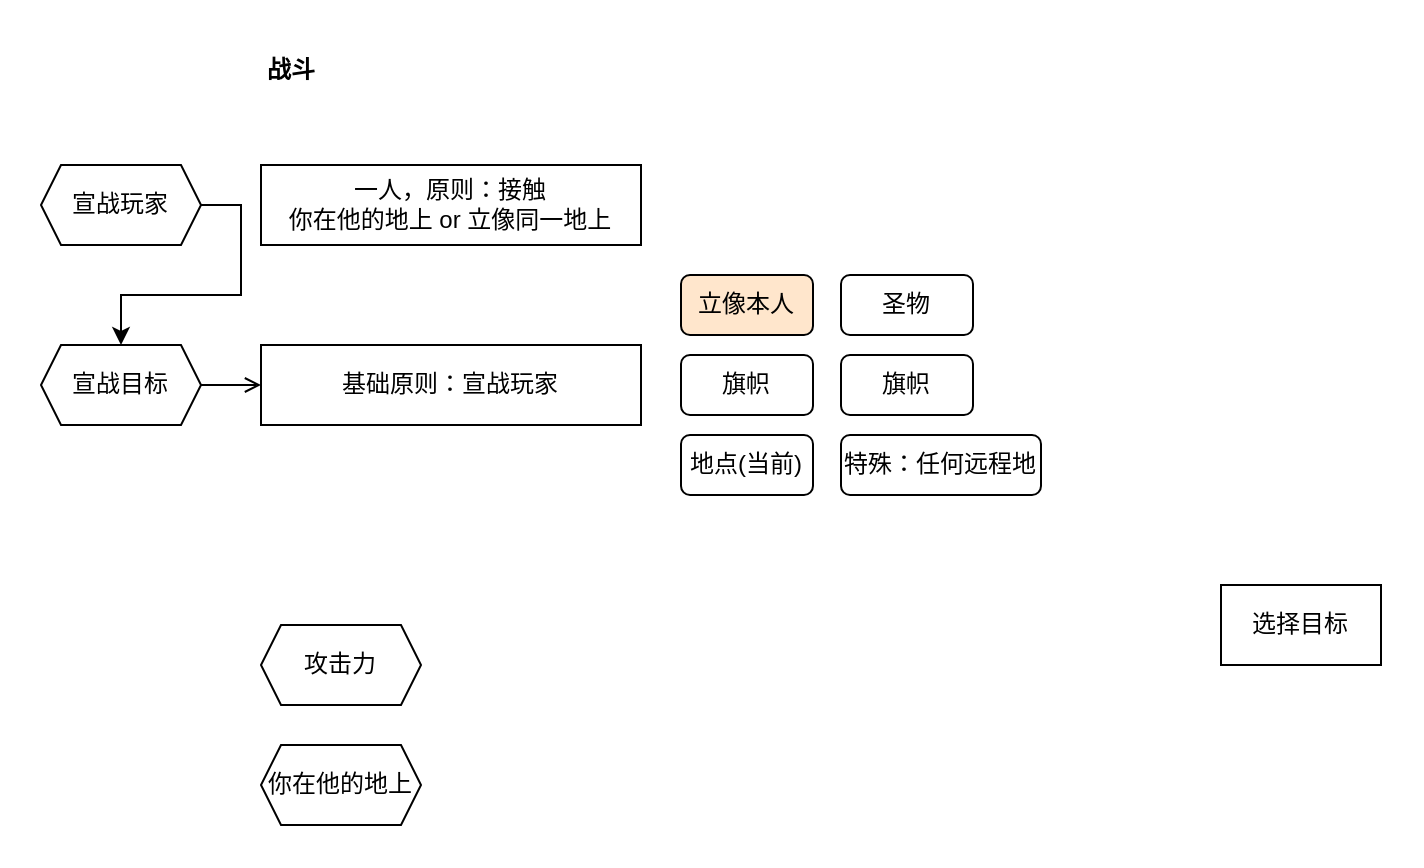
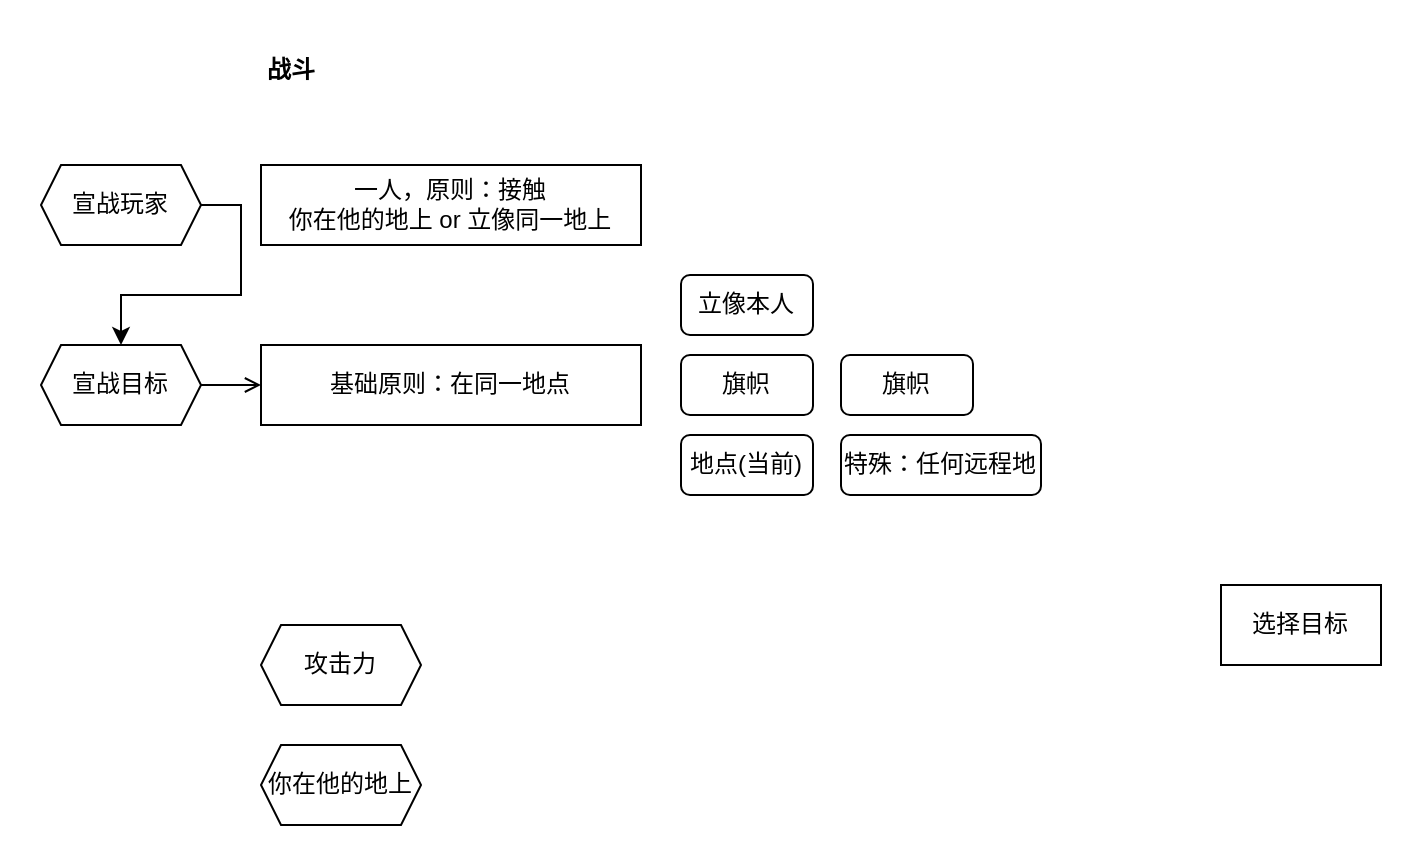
node "立像本人": fillcolor #ffe6cc -> #ffffff
node "圣物": removed
node "基础原则：宣战玩家": label "基础原则：宣战玩家" -> "基础原则：在同一地点"
